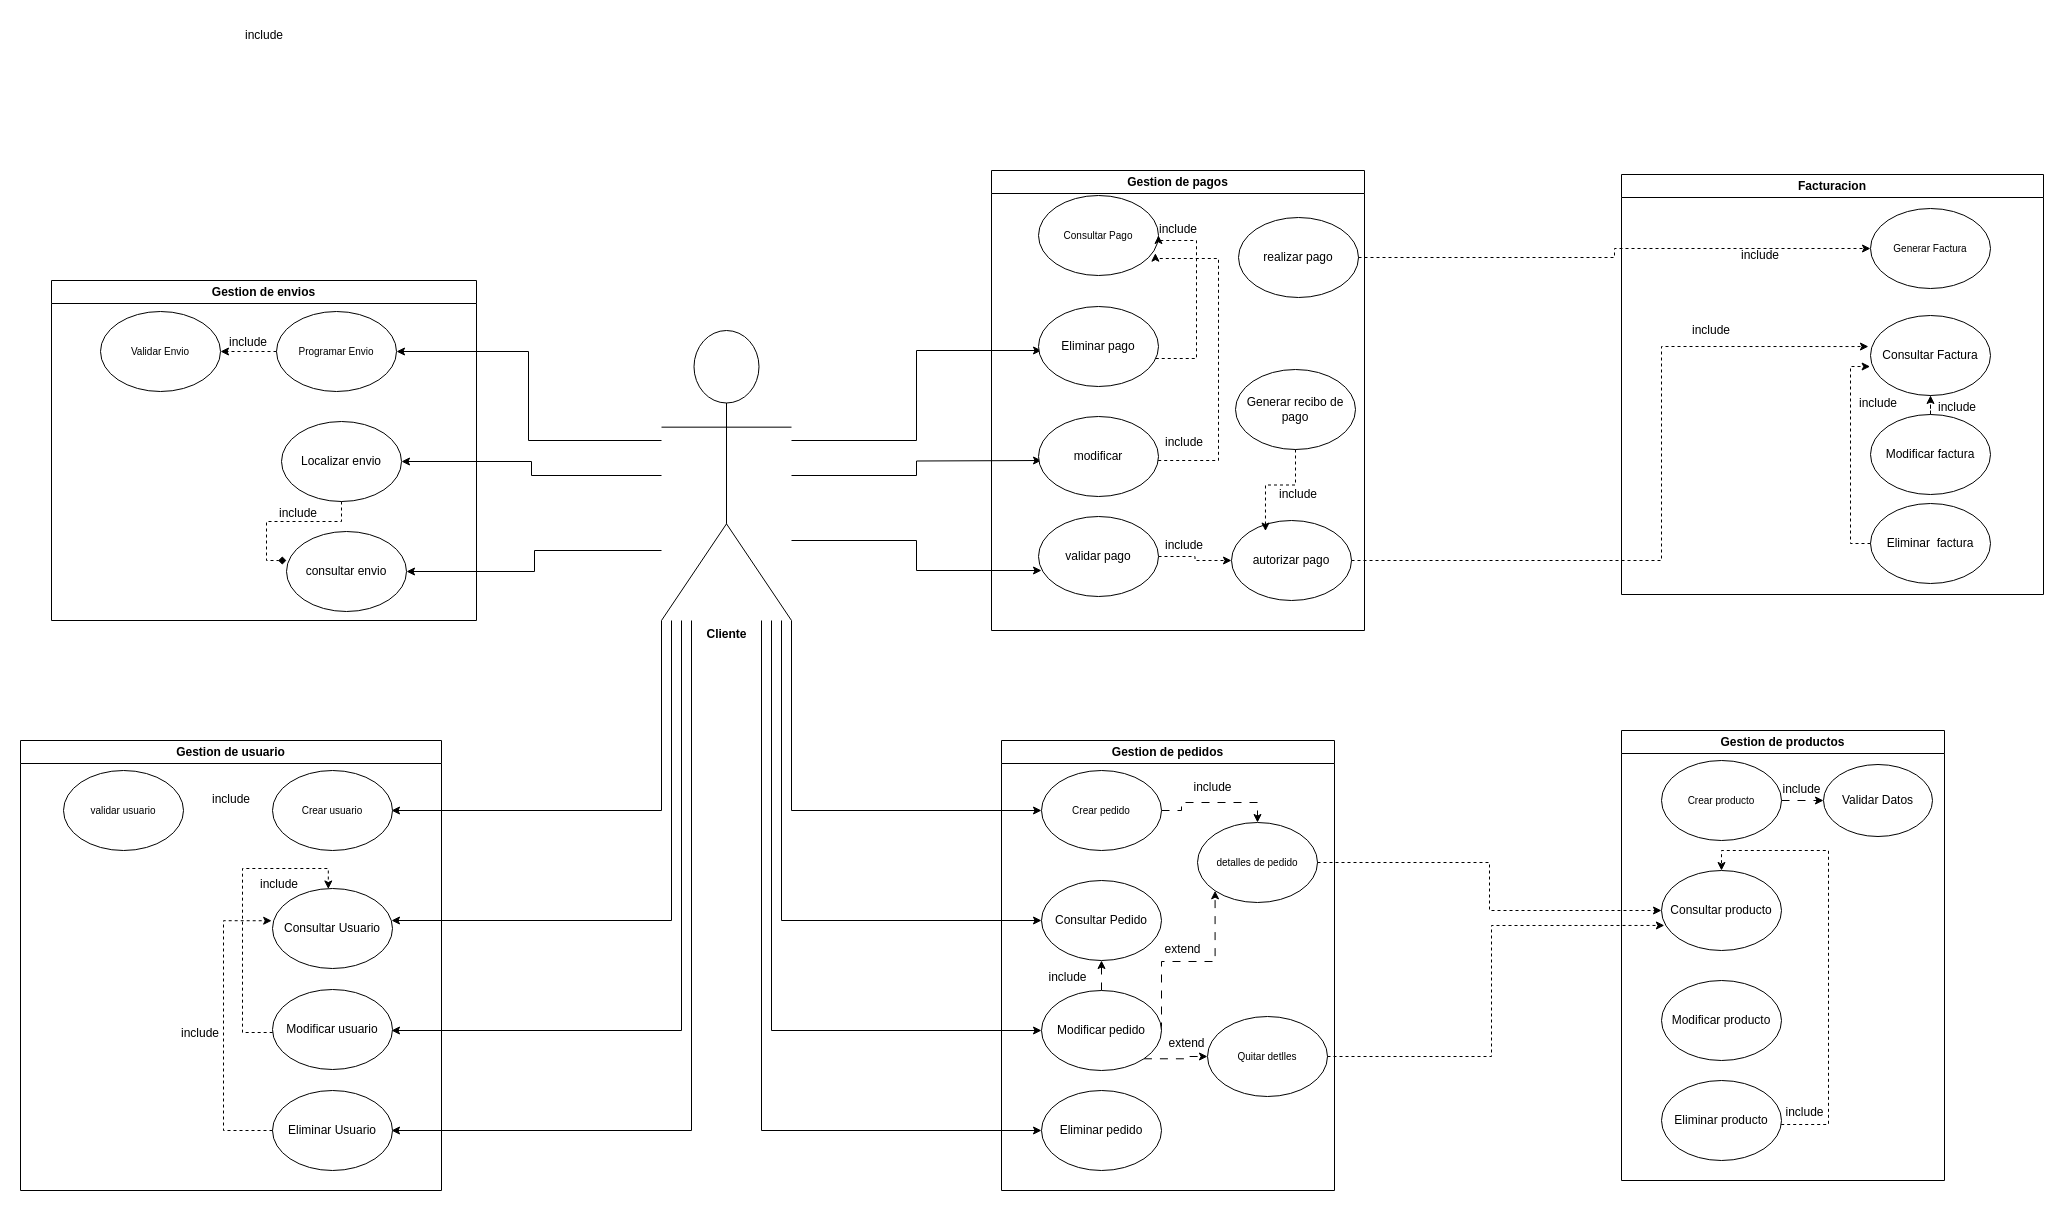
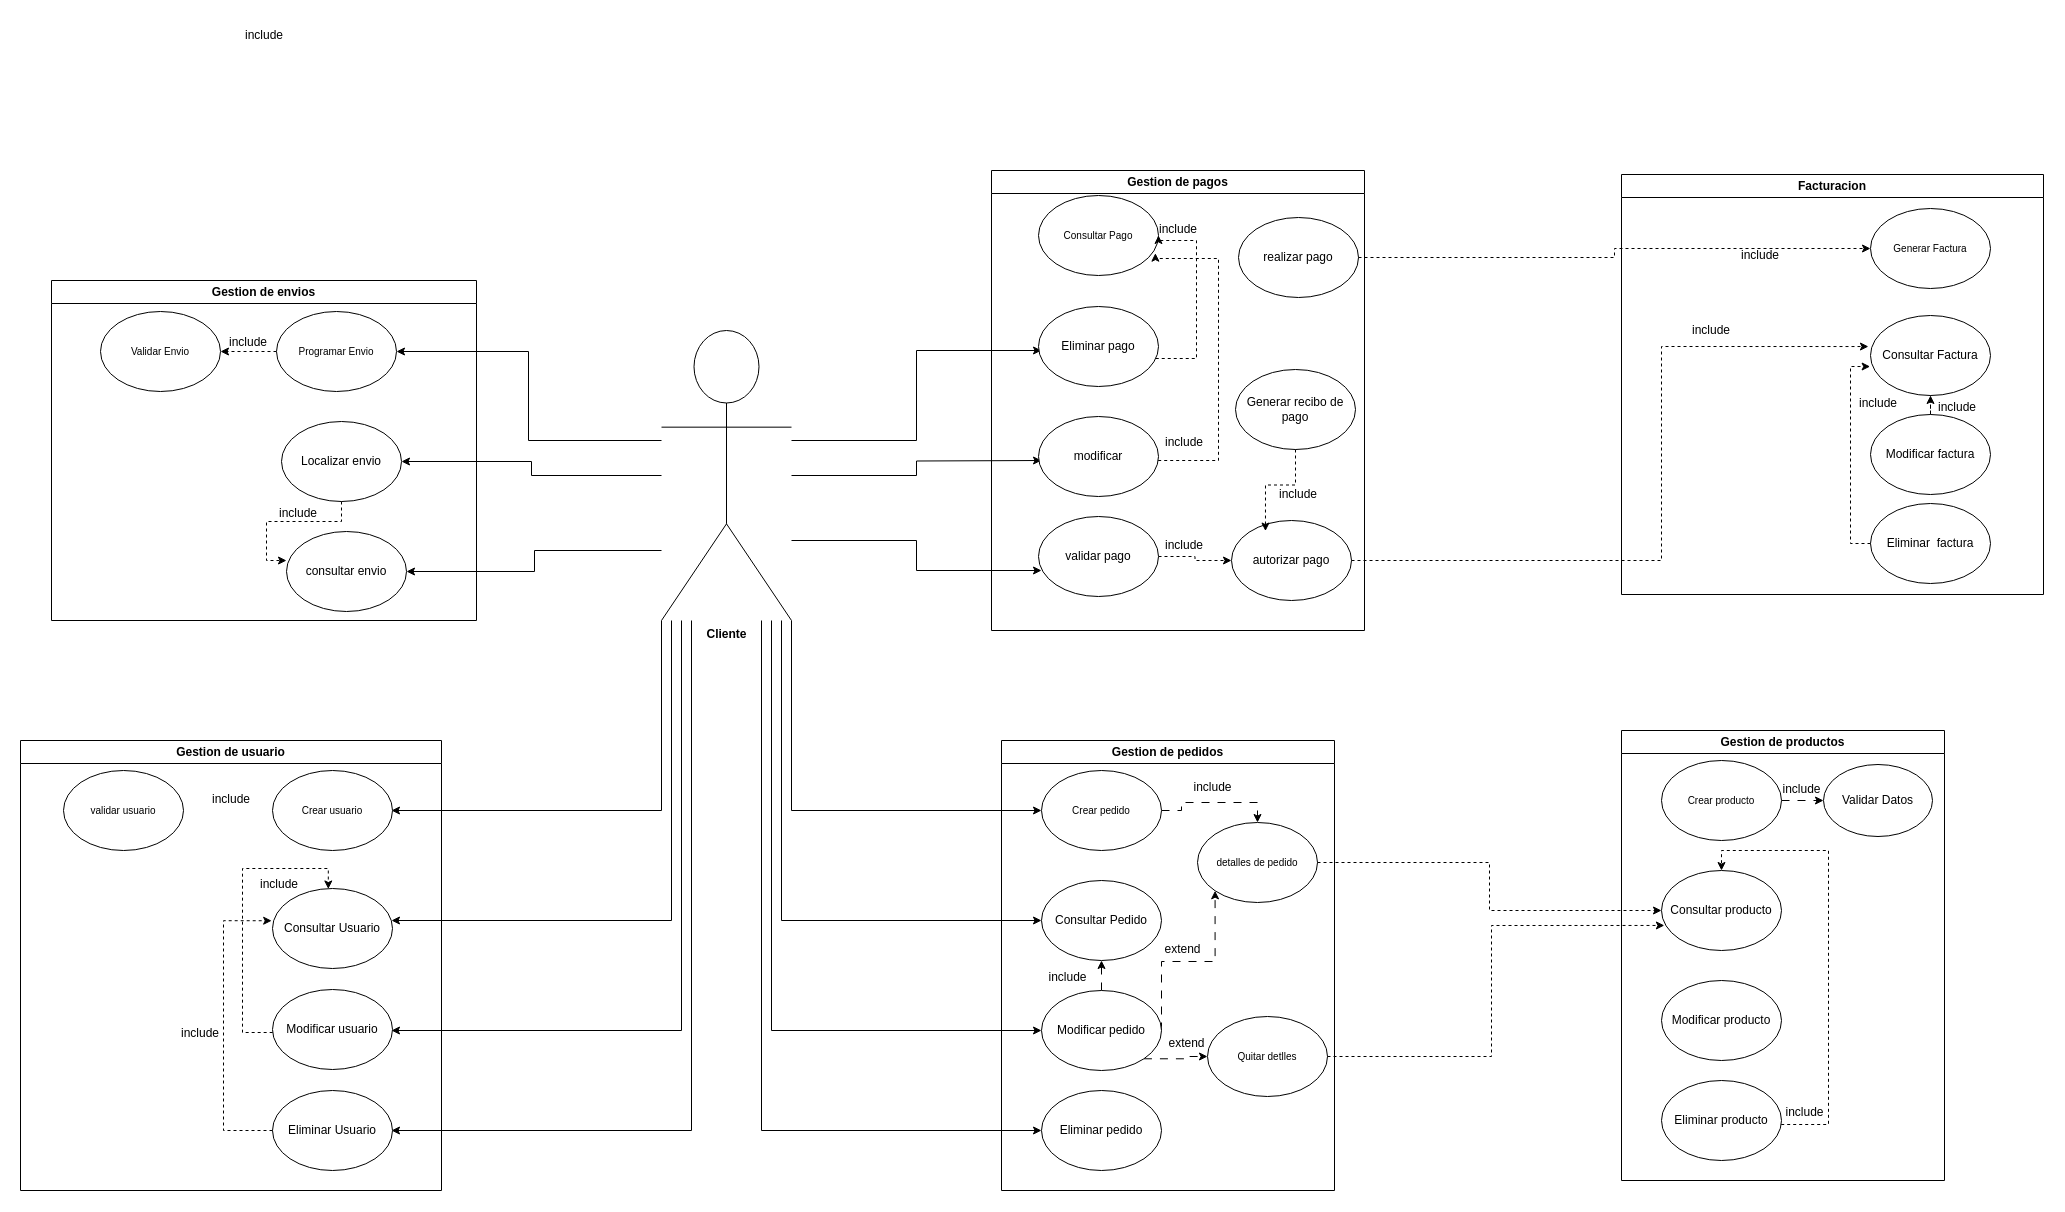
edge "Localizar envio" -> "consultar envio": arrowhead diamond -> classic
